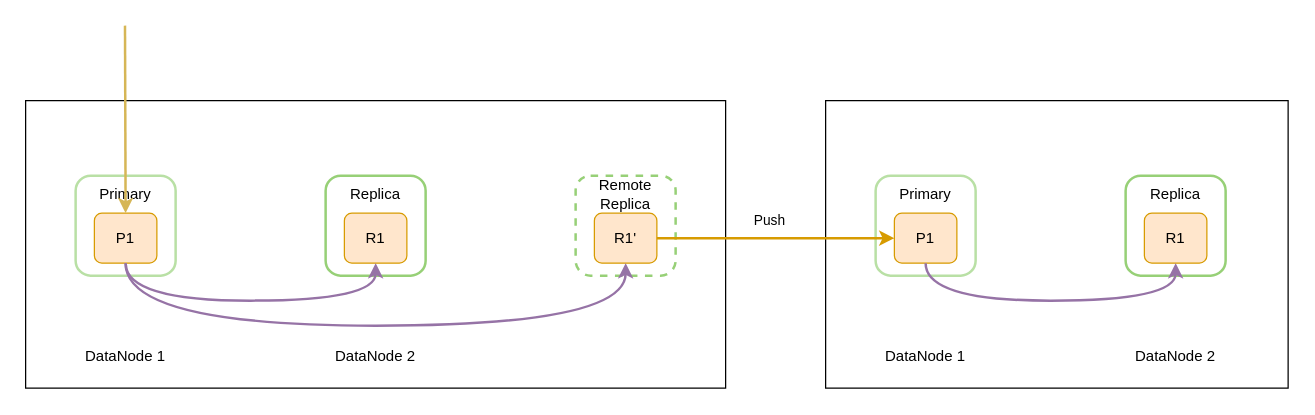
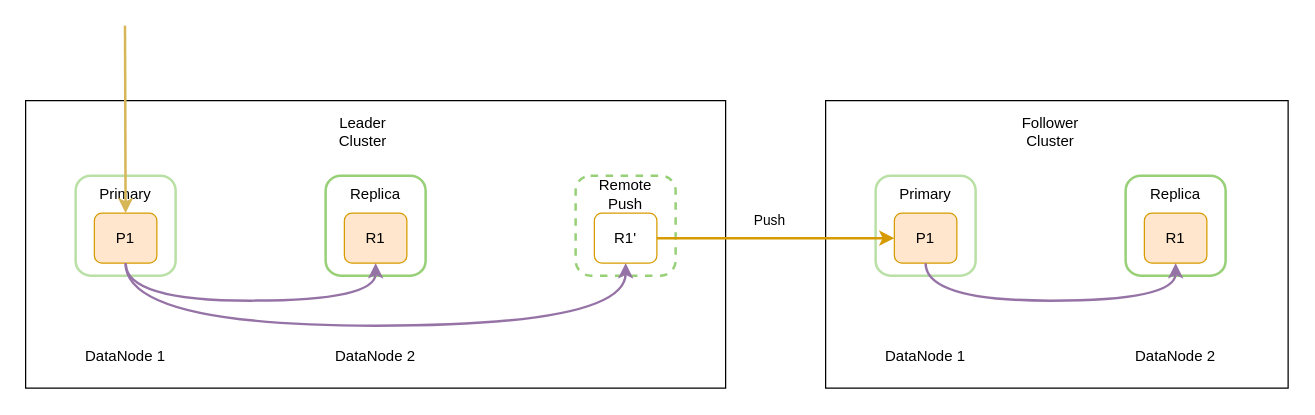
node "Leader Cluster": added
node "Follower Cluster": added
node "Remote Replica": label "Remote Replica" -> "Remote Push"
node "R1'": fillcolor #ffe6cc -> #ffffff
